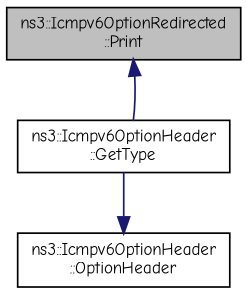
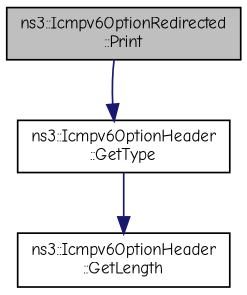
edge "ns3::Icmpv6OptionHeader ::GetType" -> "ns3::Icmpv6OptionRedirected ::Print": reversed
node "ns3::Icmpv6OptionHeader ::OptionHeader": label "ns3::Icmpv6OptionHeader ::OptionHeader" -> "ns3::Icmpv6OptionHeader ::GetLength"
